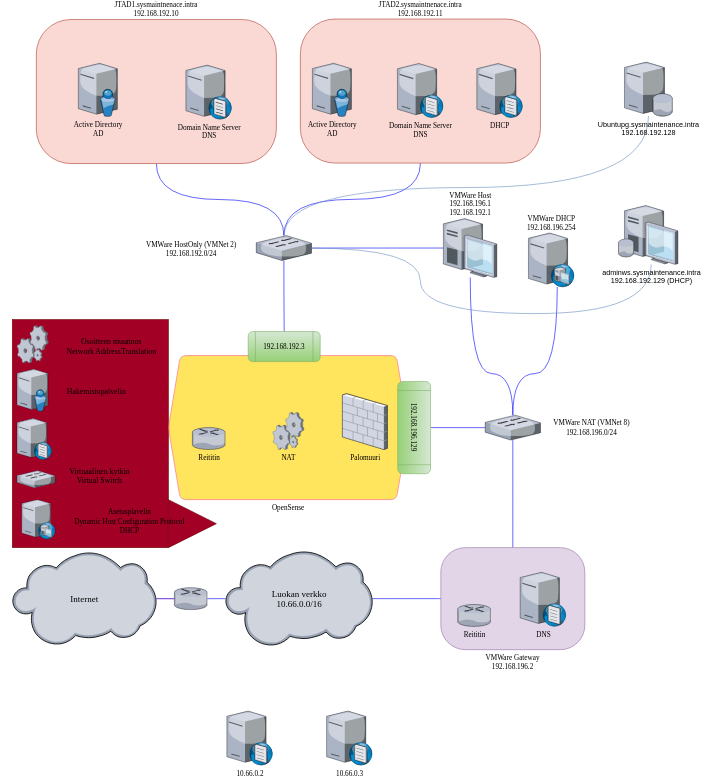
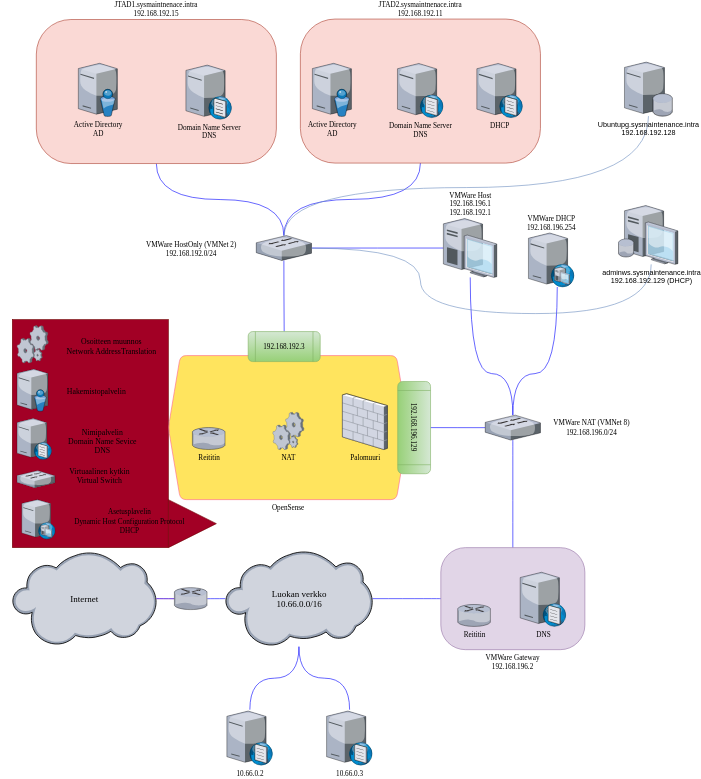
node "JTAD1.sysmaintnenace.intra 192.168.192.10": label "JTAD1.sysmaintnenace.intra 192.168.192.10" -> "JTAD1.sysmaintnenace.intra 192.168.192.15"
node "Nimipalvelin Domain Name Sevice DNS": added
edge "Luokan verkko10.66.0.0/16" -- "10.66.0.3": added
edge "Luokan verkko10.66.0.0/16" -- "10.66.0.2": added
